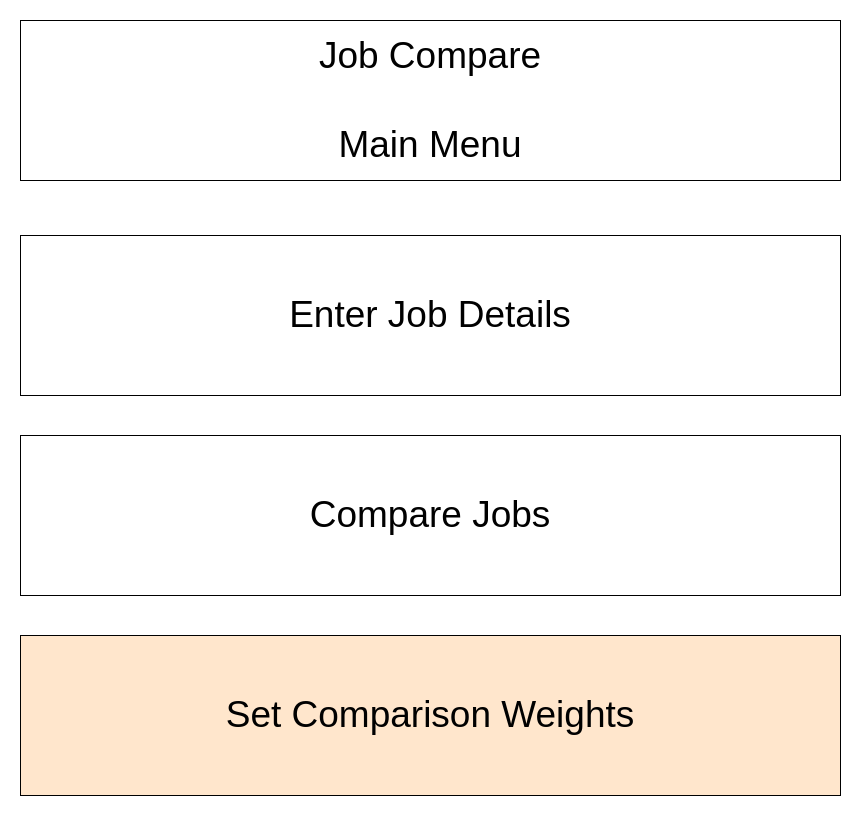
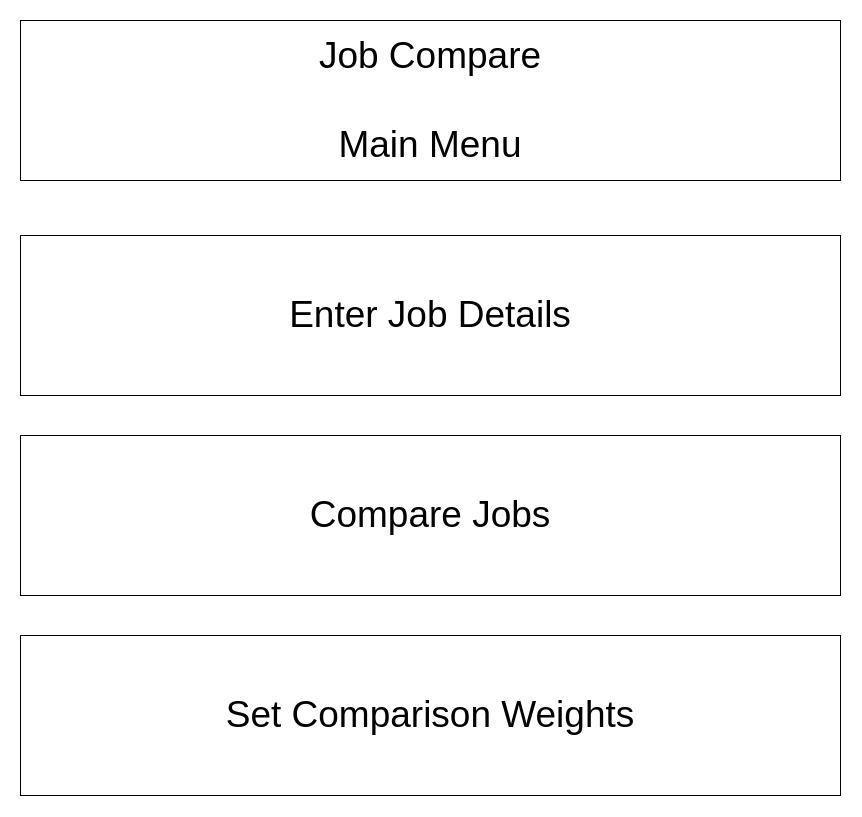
node "Set Comparison Weights": fillcolor #ffe6cc -> #ffffff
